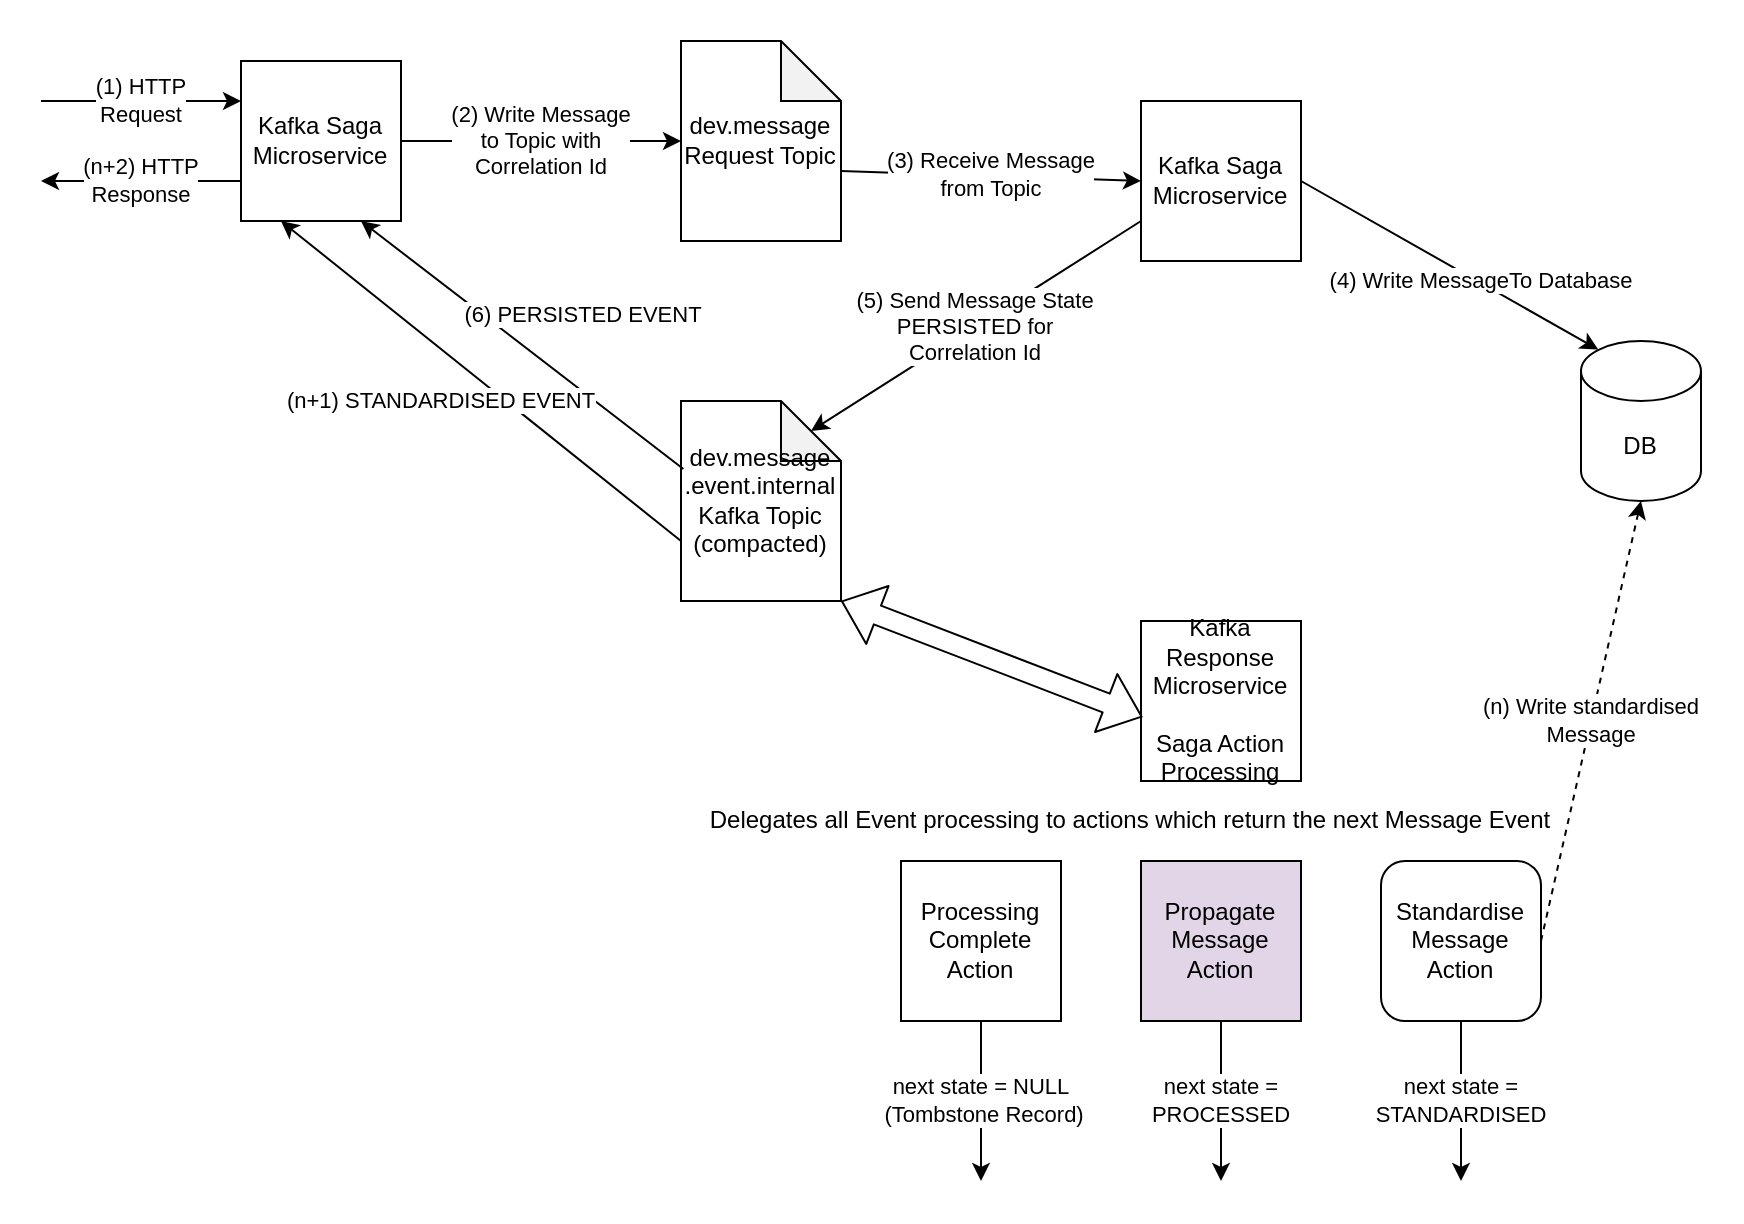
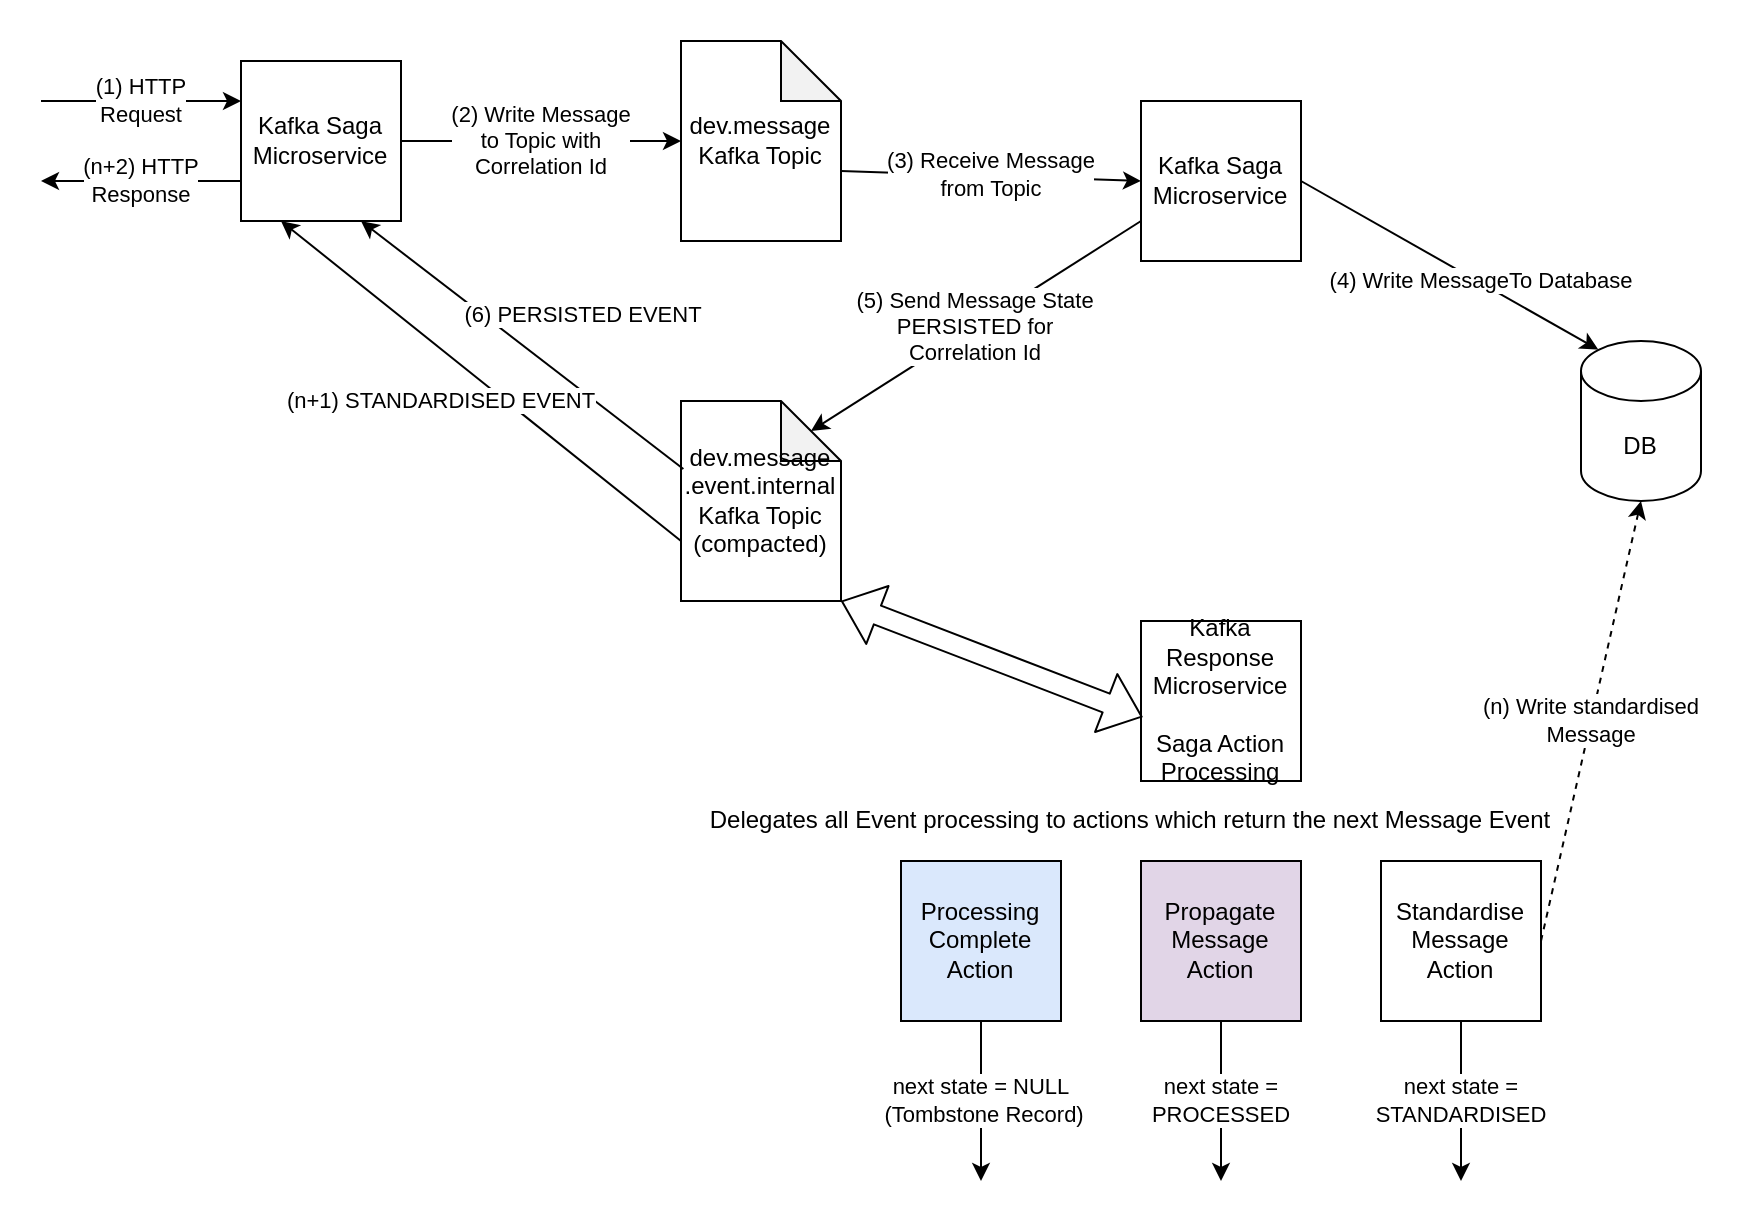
node "dev.message Request Topic": label "dev.message Request Topic" -> "dev.message Kafka Topic"
node "Processing Complete Action": fillcolor #ffffff -> #dae8fc
node "Standardise Message Action": shape rounded rectangle -> rectangle
